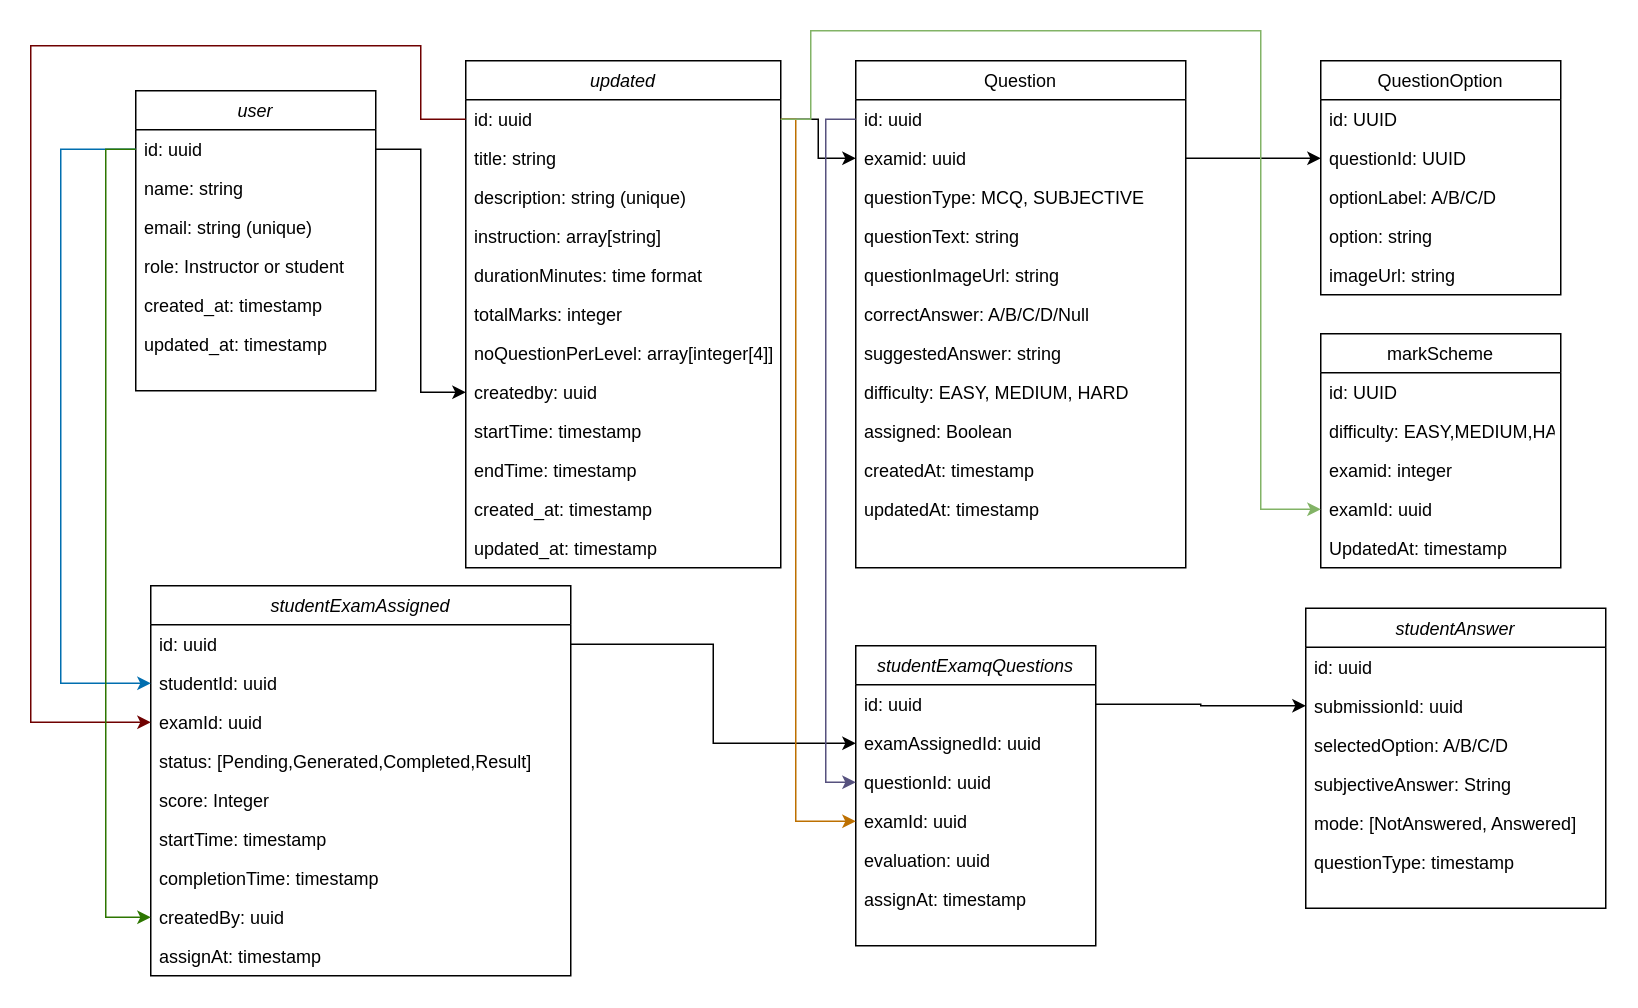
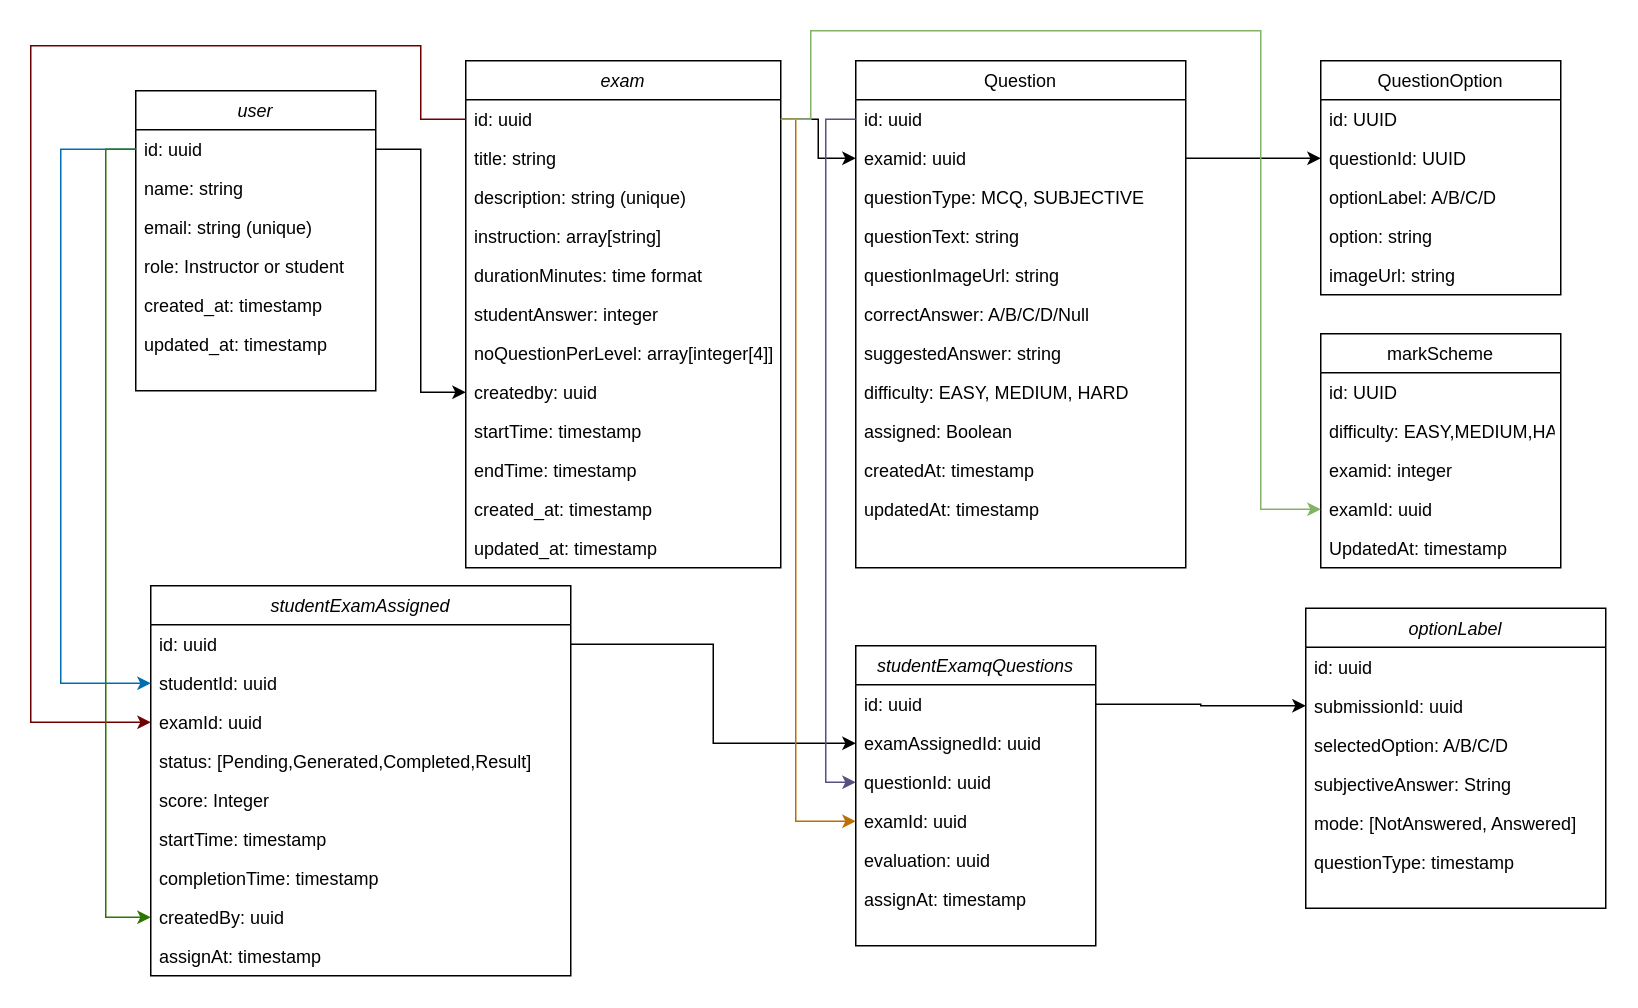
node "updated": label "updated" -> "exam"
node "totalMarks: integer": label "totalMarks: integer" -> "studentAnswer: integer"
node "studentAnswer": label "studentAnswer" -> "optionLabel"
